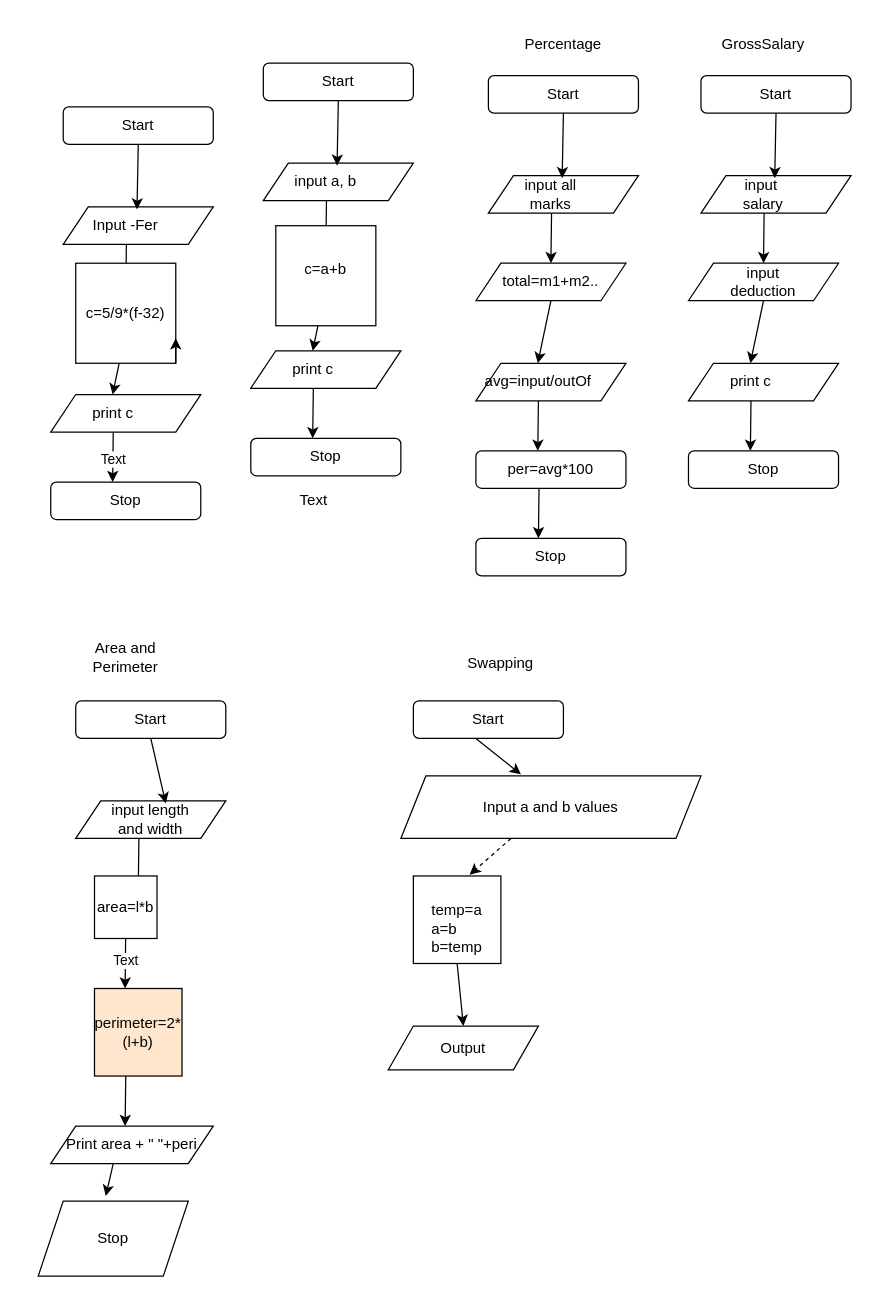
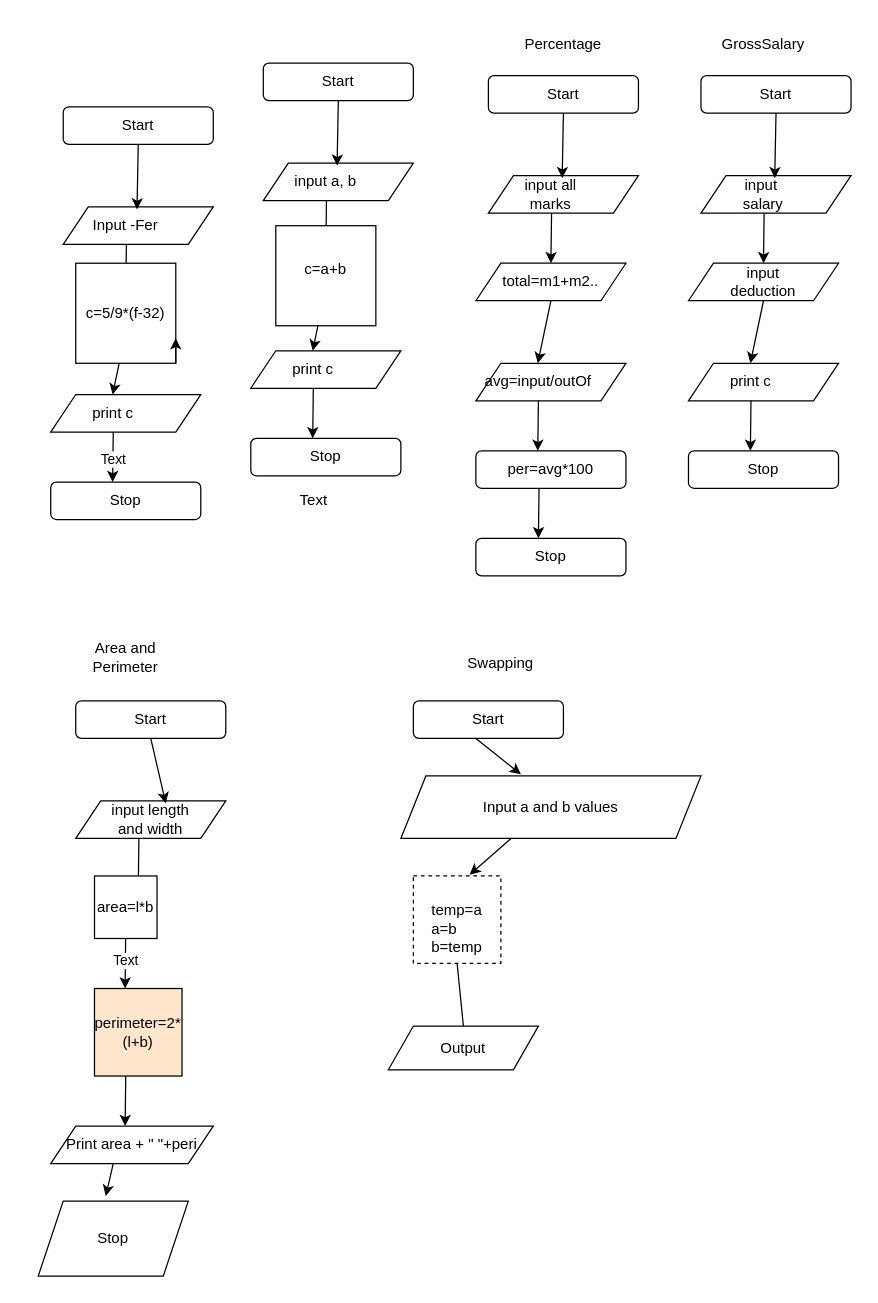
edge "Input a and b values" -> "temp=a a=b b=temp": style dashed -> solid
node "temp=a a=b b=temp": style solid -> dashed
edge "temp=a a=b b=temp" -> "Output": arrowhead classic -> none
